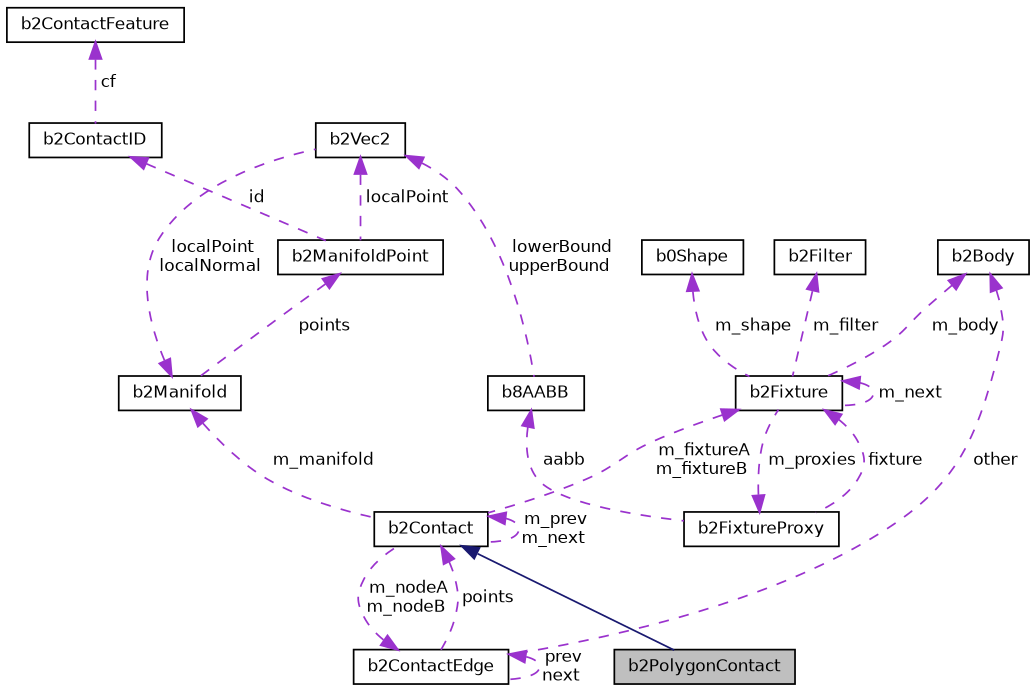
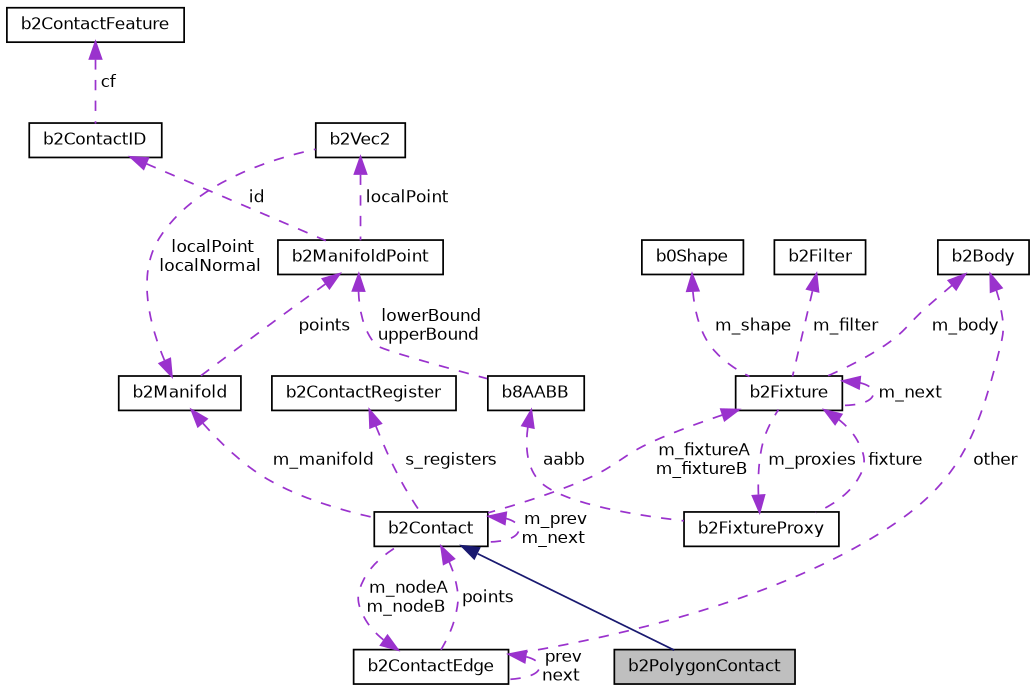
edge "b8AABB" -> "b2Vec2": now "b8AABB" -> "b2ManifoldPoint"
node "b2ContactRegister": added
